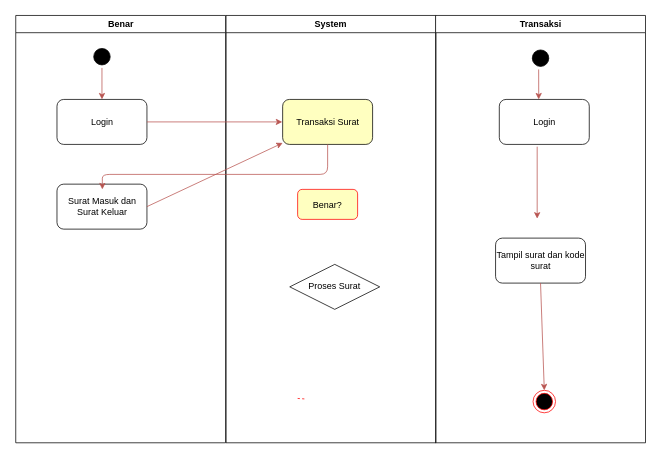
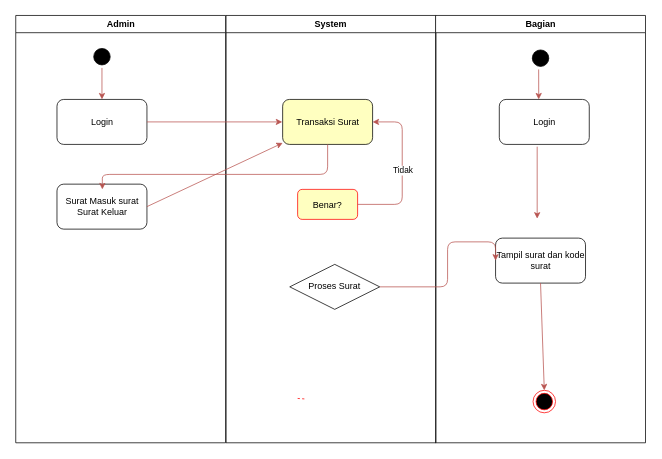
node "Benar": label "Benar" -> "Admin"
node "Transaksi": label "Transaksi" -> "Bagian"
edge "Benar?" -> "Transaksi Surat": added, label "Tidak"
node "Surat Masuk dan Surat Keluar": label "Surat Masuk dan Surat Keluar" -> "Surat Masuk surat Surat Keluar"
edge "Proses Surat" -> "Tampil surat dan kode surat": added
